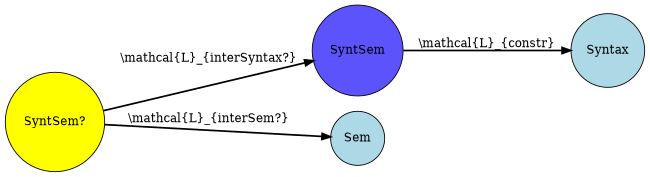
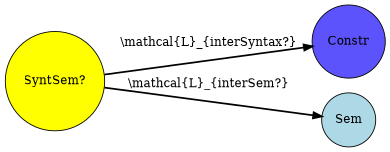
node "SyntSem": label "SyntSem" -> "Constr"
node "Syntax": removed
